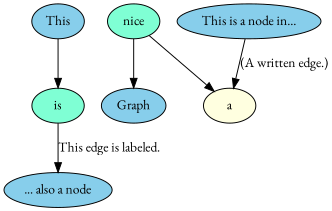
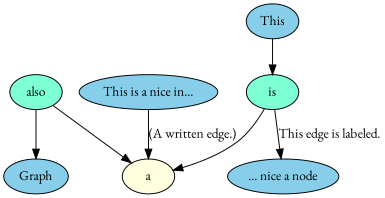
node "nice": label "nice" -> "also"
node "This is a node in...": label "This is a node in..." -> "This is a nice in..."
edge "is" -> "a": added
node "... also a node": label "... also a node" -> "... nice a node"
